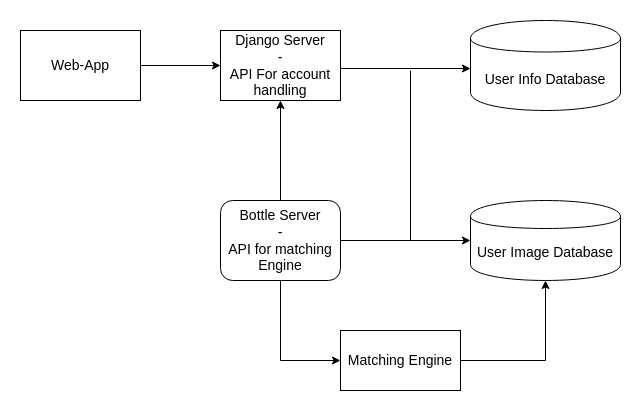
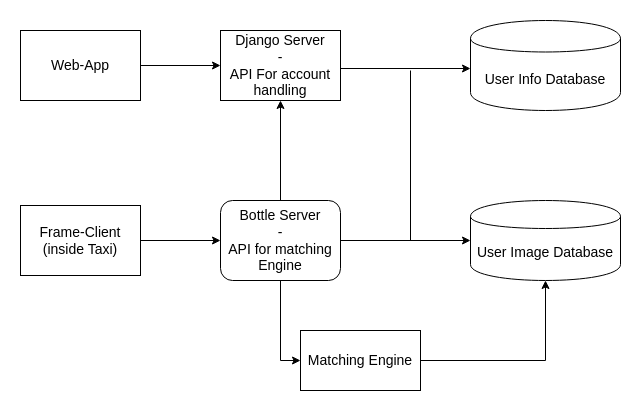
node "Frame-Client(inside Taxi)": added
edge "Frame-Client(inside Taxi)" -> "Bottle Server-API for matching Engine": added
node "Matching Engine": moved (401, 361) -> (361, 361)
